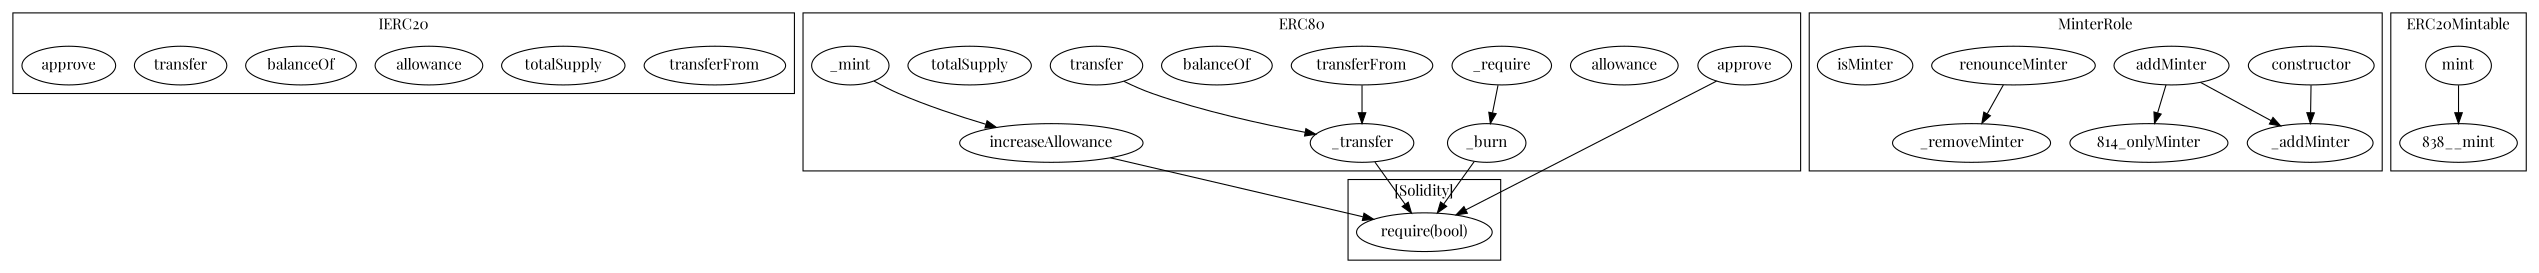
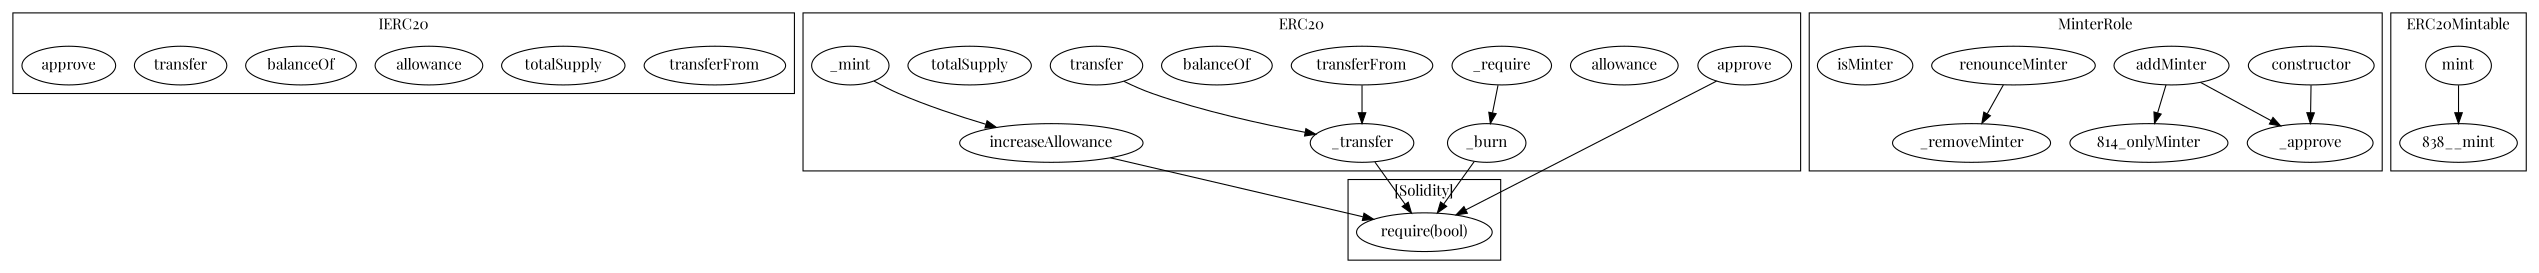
cluster "ERC80": label "ERC80" -> "ERC20"
node "_addMinter": label "_addMinter" -> "_approve"
